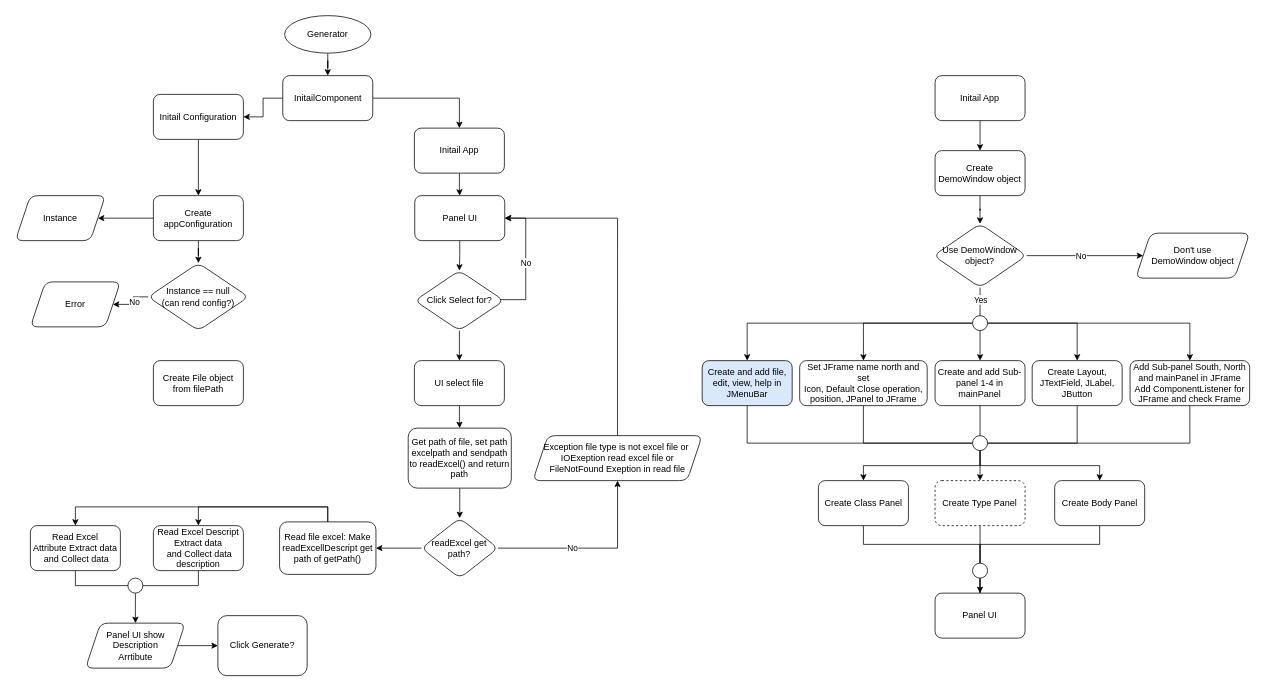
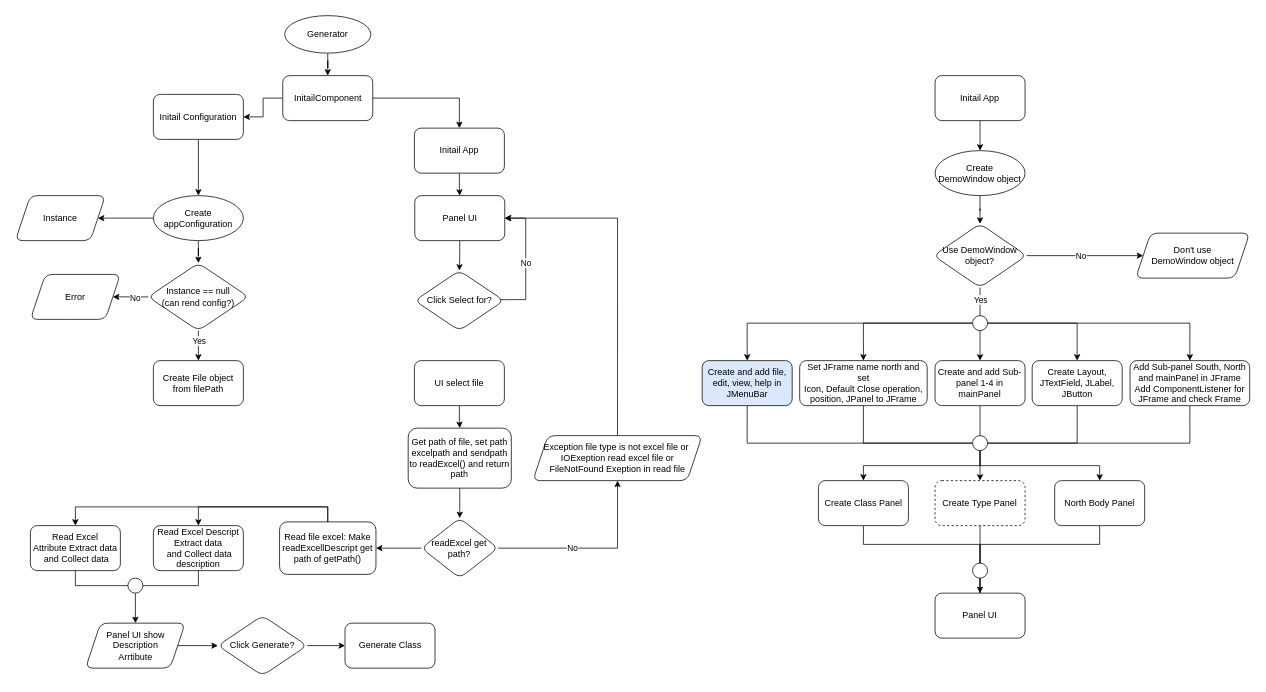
node "Create DemoWindow object": shape rounded rectangle -> ellipse
node "Create appConfiguration": shape rounded rectangle -> ellipse
node "Error": moved (75, 304) -> (75, 297)
edge "Instance == null (can rend config?)" -> "Create File object from filePath": added, label "Yes"
edge "Click Select for?" -> "UI select file": removed
node "Create Body Panel": label "Create Body Panel" -> "North Body Panel"
node "Click Generate?": shape rounded rectangle -> diamond
edge "Click Generate?" -> "Generate Class": added
node "Generate Class": added
